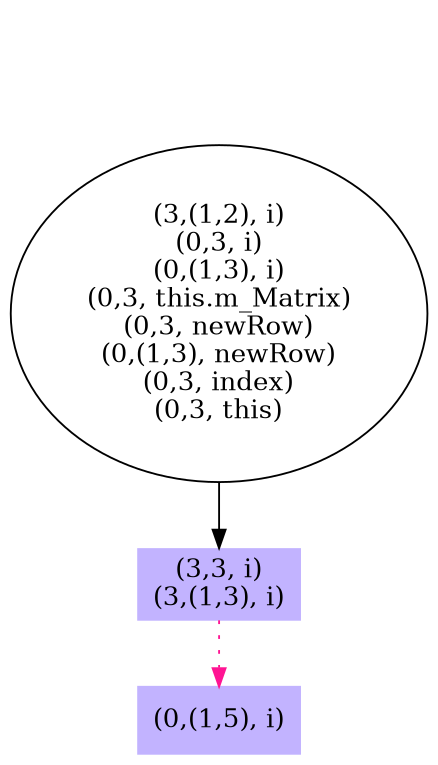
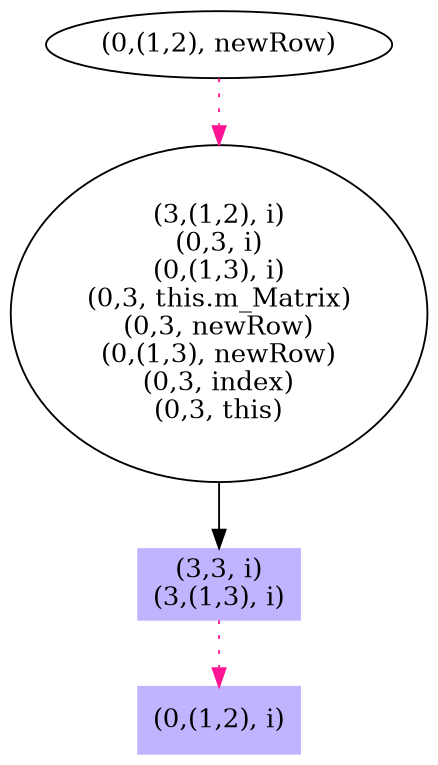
node "(0,(1,2), newRow)": added
node "(0,(1,5), i)": label "(0,(1,5), i)" -> "(0,(1,2), i)"
